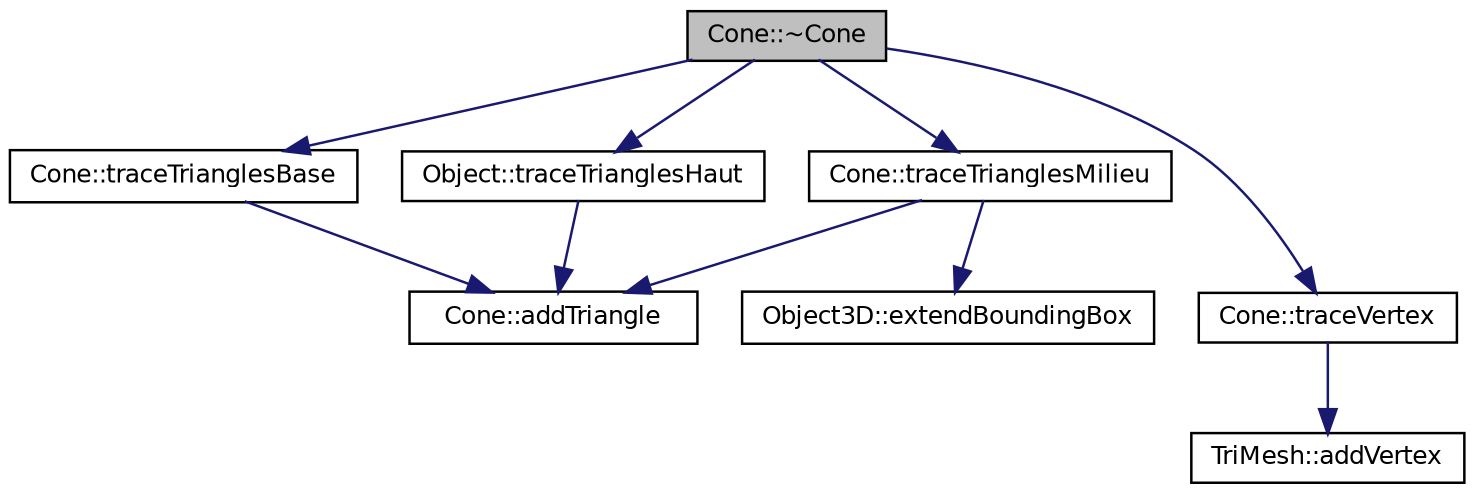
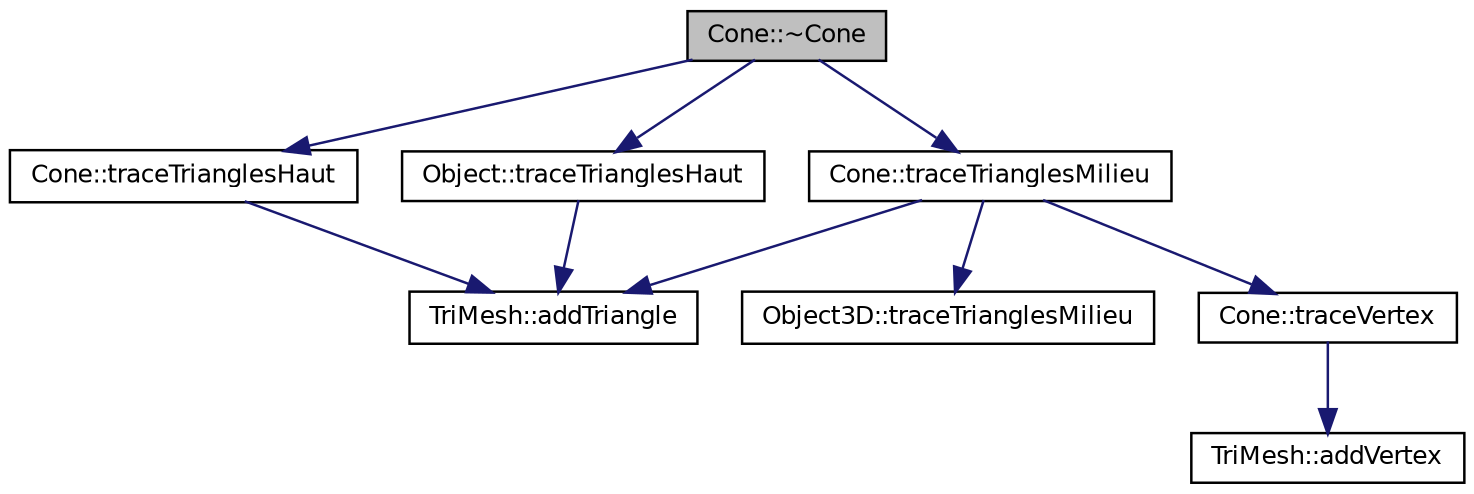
edge "Cone::~Cone" -> "Cone::traceVertex": now "Cone::traceTrianglesMilieu" -> "Cone::traceVertex"
node "Cone::traceTrianglesBase": label "Cone::traceTrianglesBase" -> "Cone::traceTrianglesHaut"
node "Cone::addTriangle": label "Cone::addTriangle" -> "TriMesh::addTriangle"
node "Object3D::extendBoundingBox": label "Object3D::extendBoundingBox" -> "Object3D::traceTrianglesMilieu"
